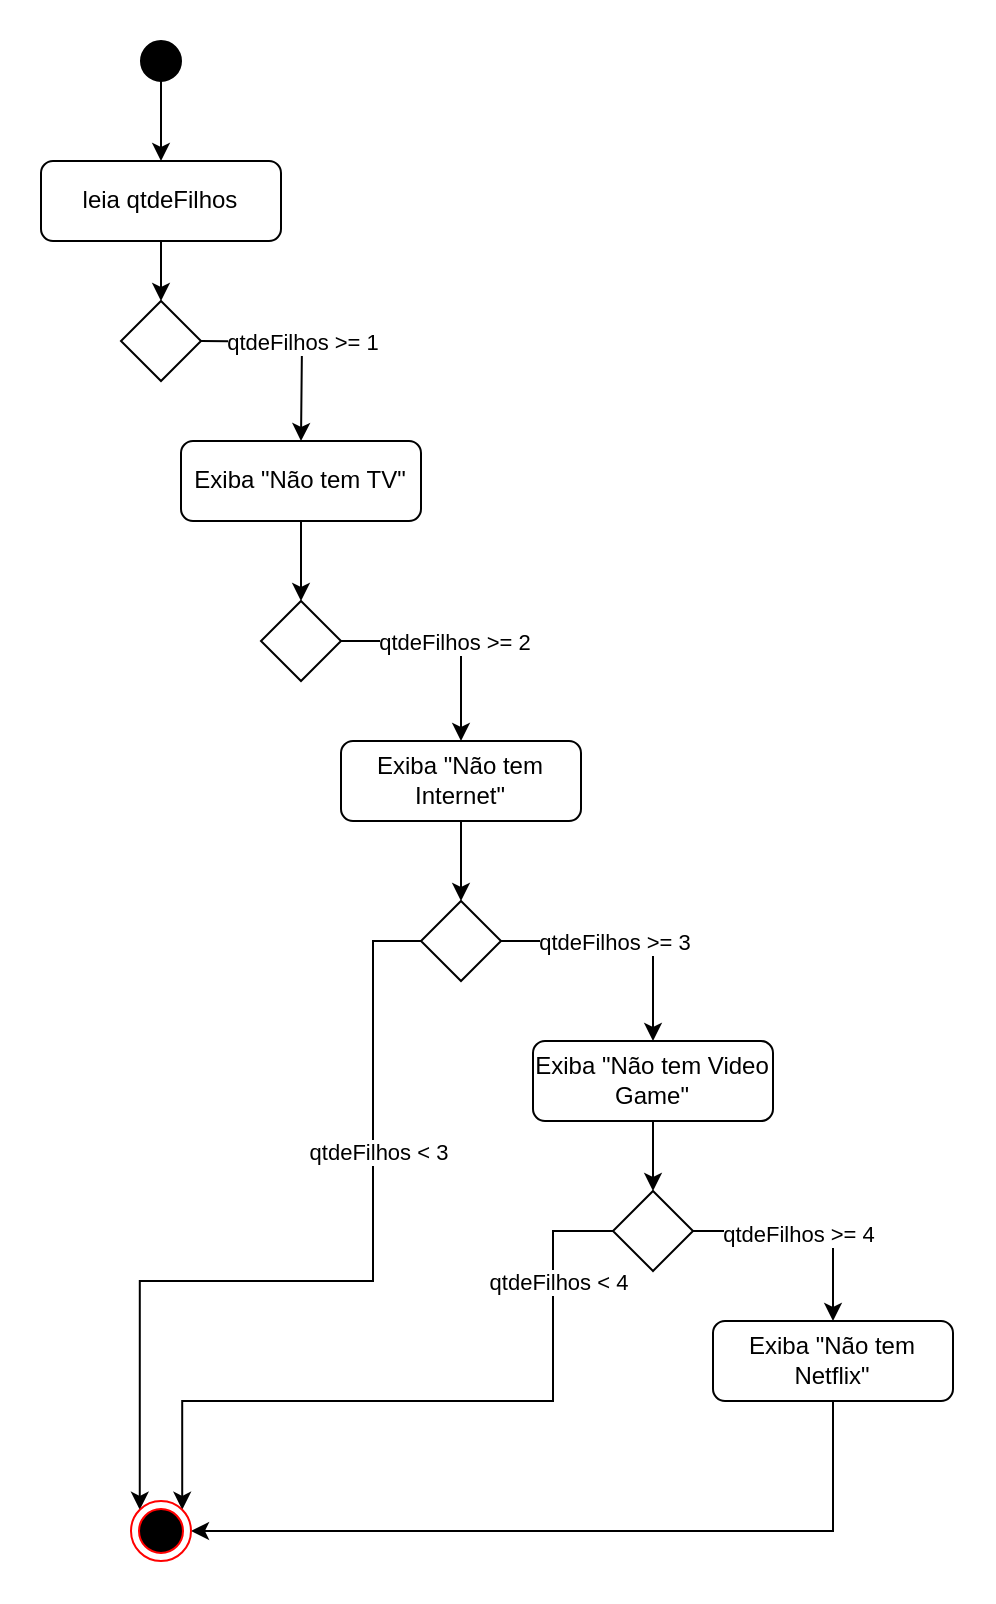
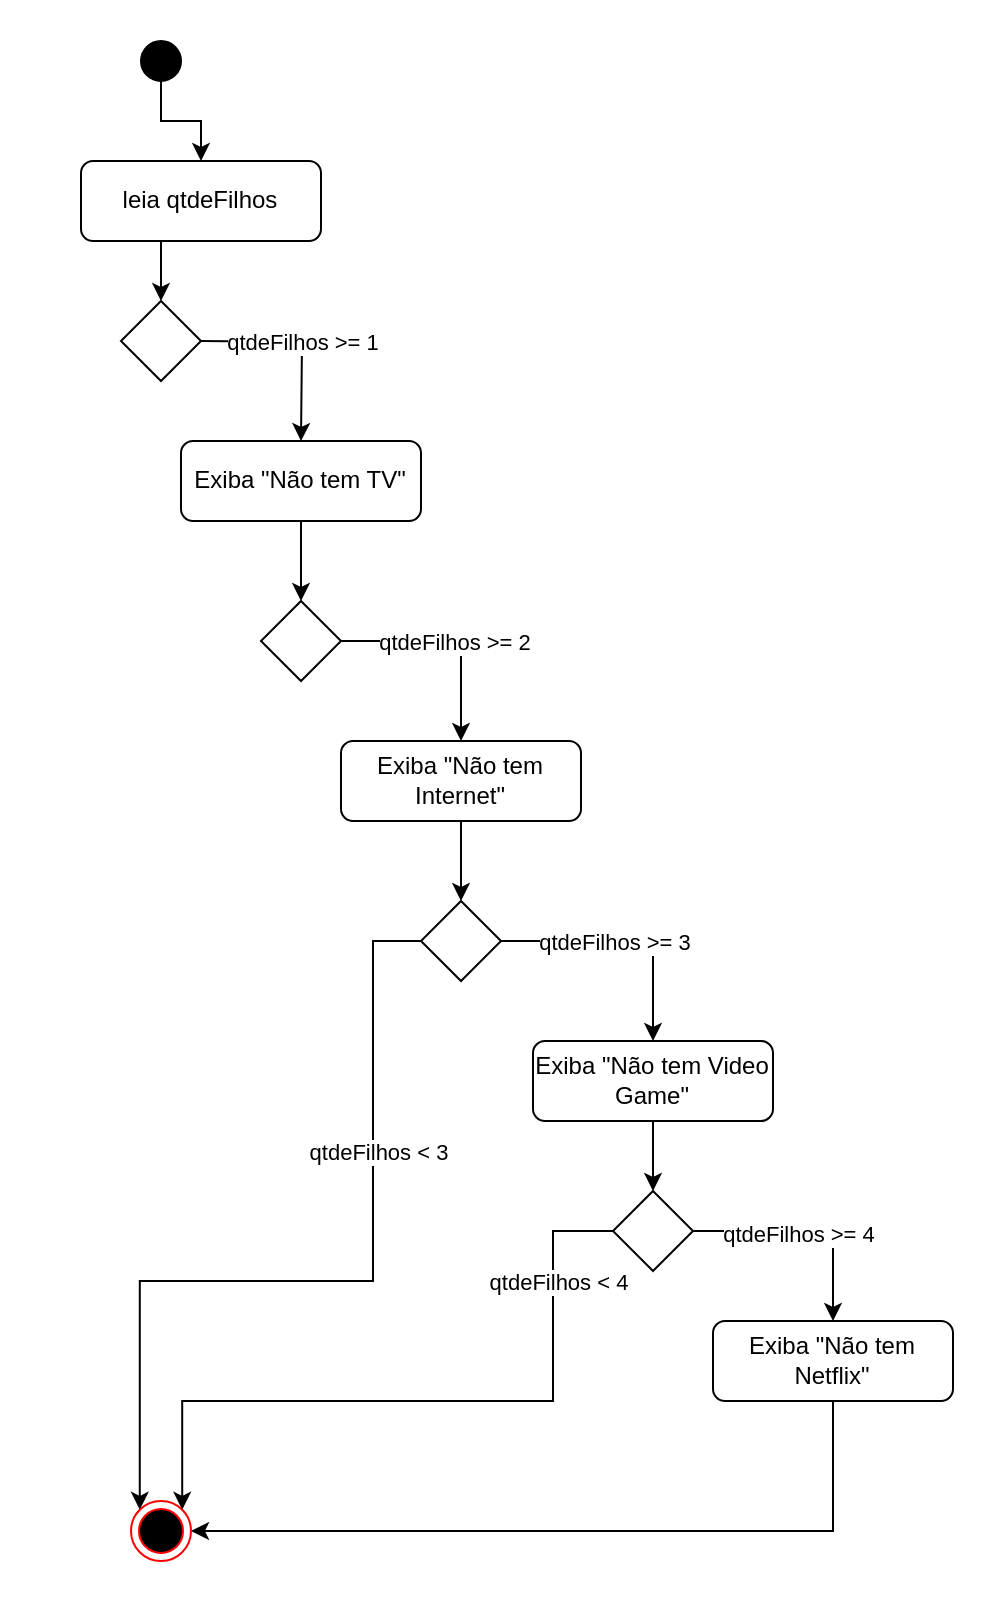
node "leia qtdeFilhos": moved (161, 201) -> (201, 201)
